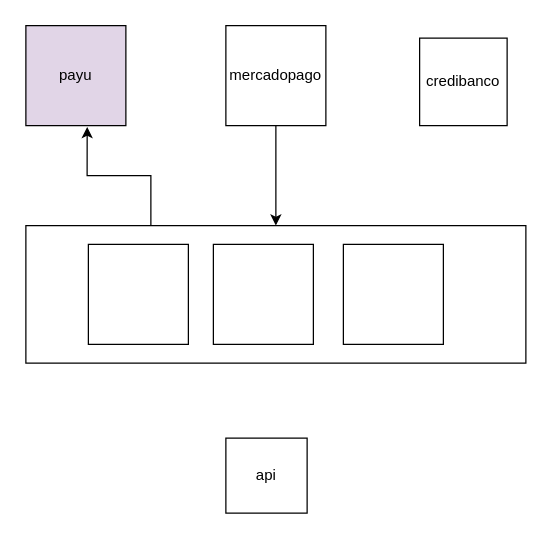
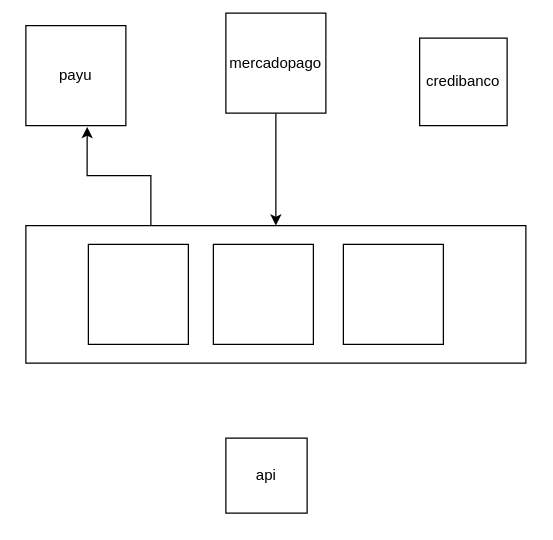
node "payu": fillcolor #e1d5e7 -> #ffffff
node "mercadopago": moved (276, 76) -> (276, 63)
